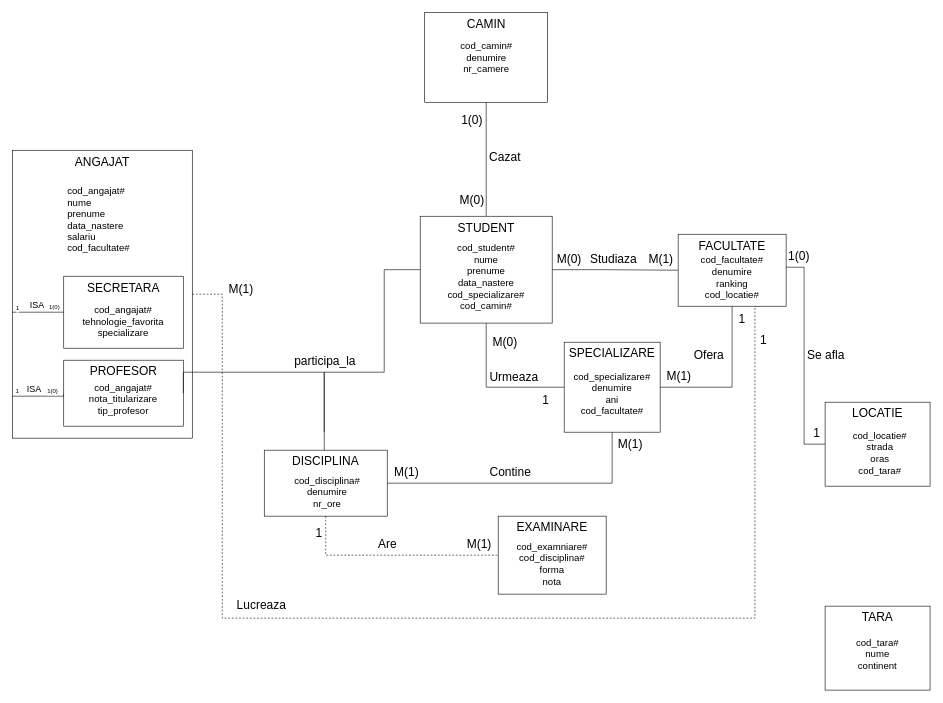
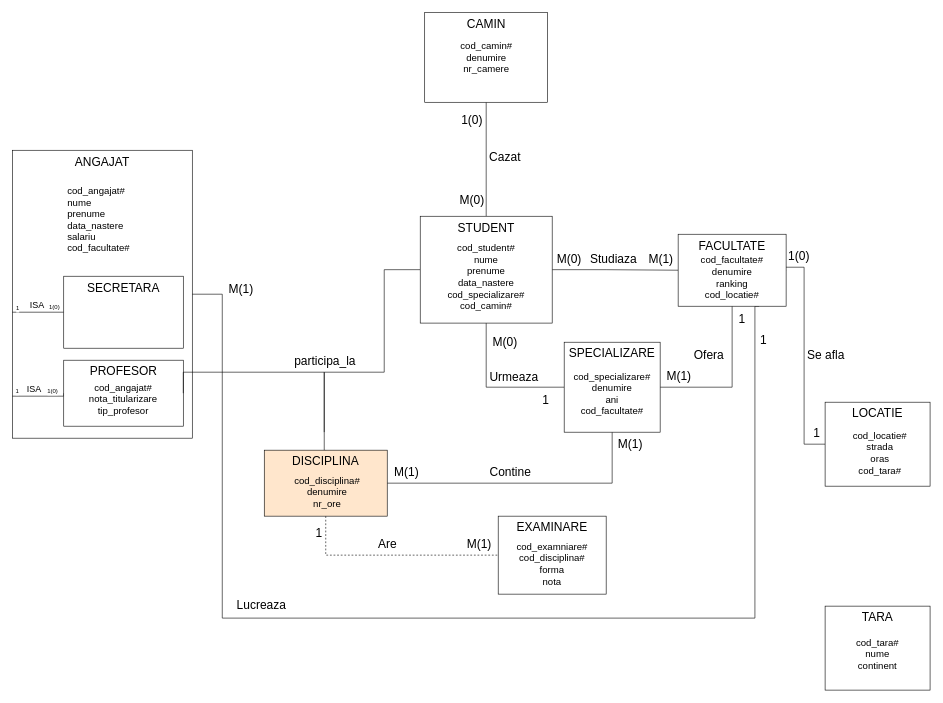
node "cod_angajat# tehnologie_favorita specializare": removed
node "DISCIPLINA": fillcolor #ffffff -> #ffe6cc
edge "FACULTATE" -- "ANGAJAT": style dashed -> solid
